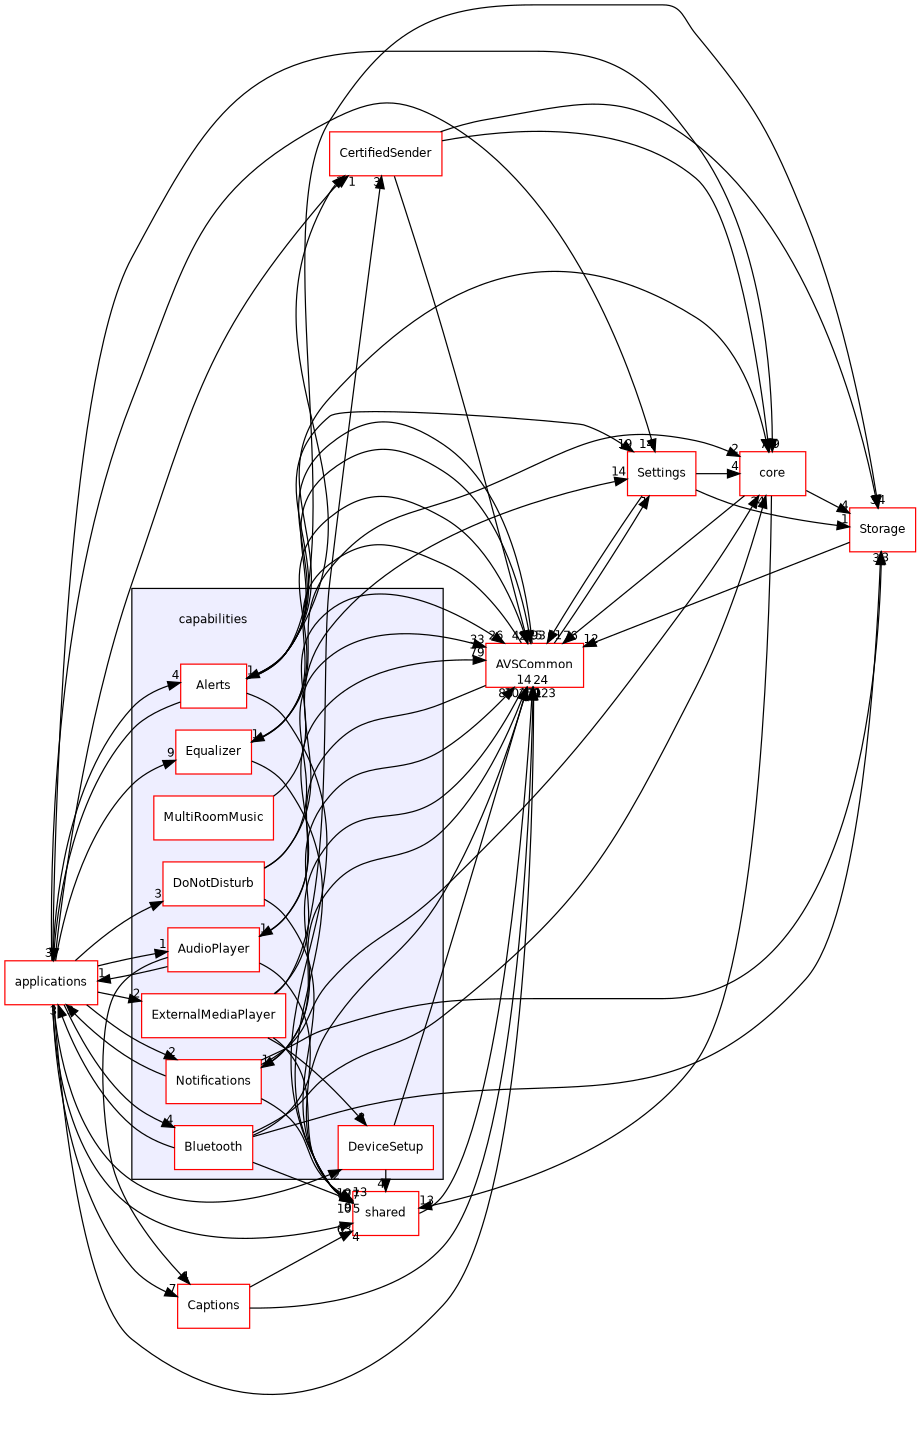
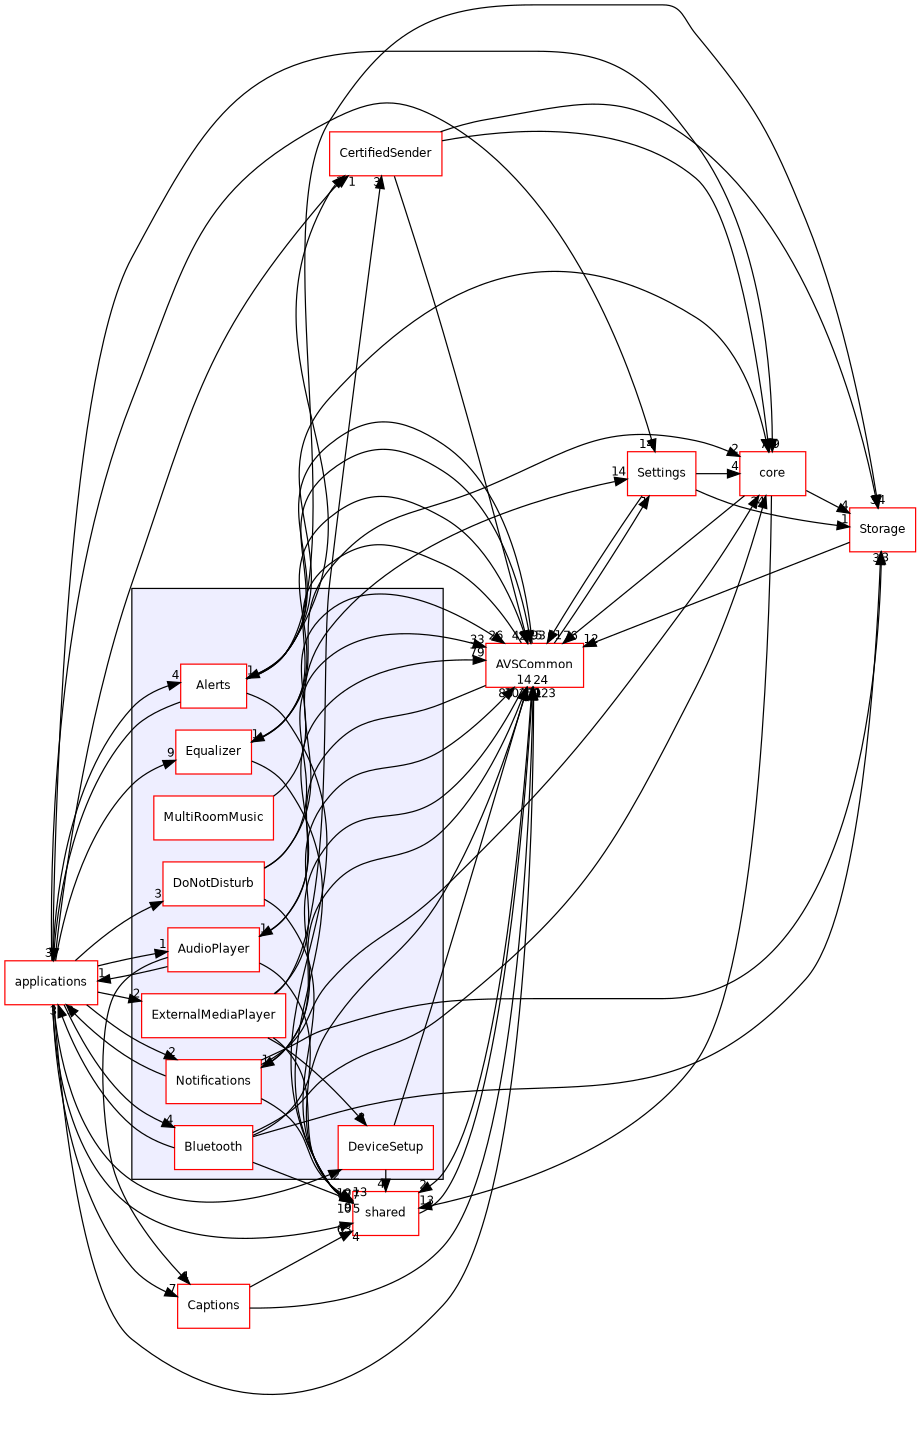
edge "Alerts" -> "Settings": removed
node "capabilities": removed
edge "AVSCommon" -> "shared": added
